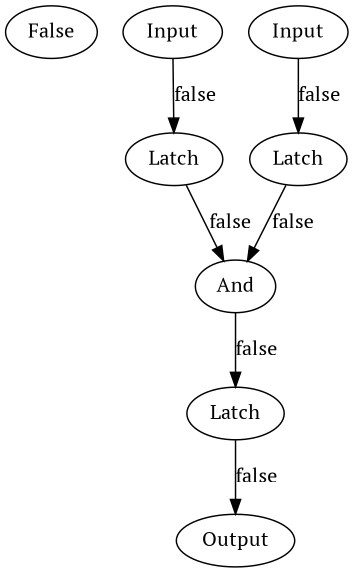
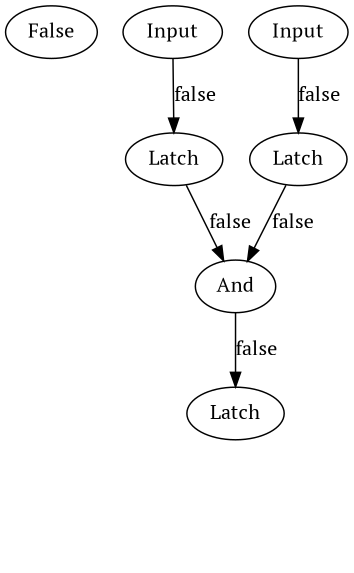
node "Output": removed
